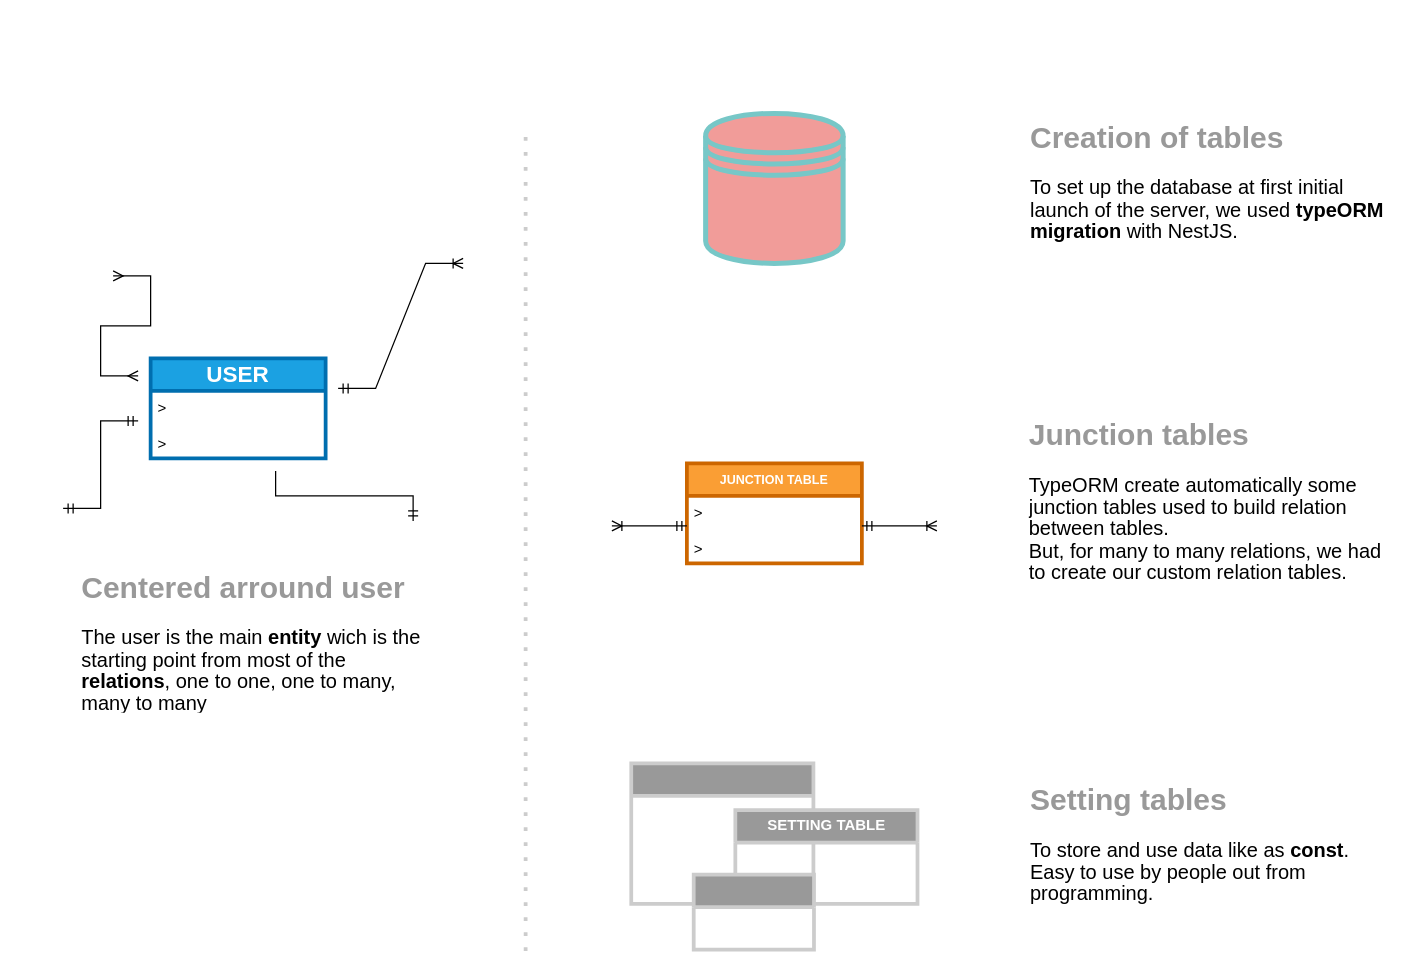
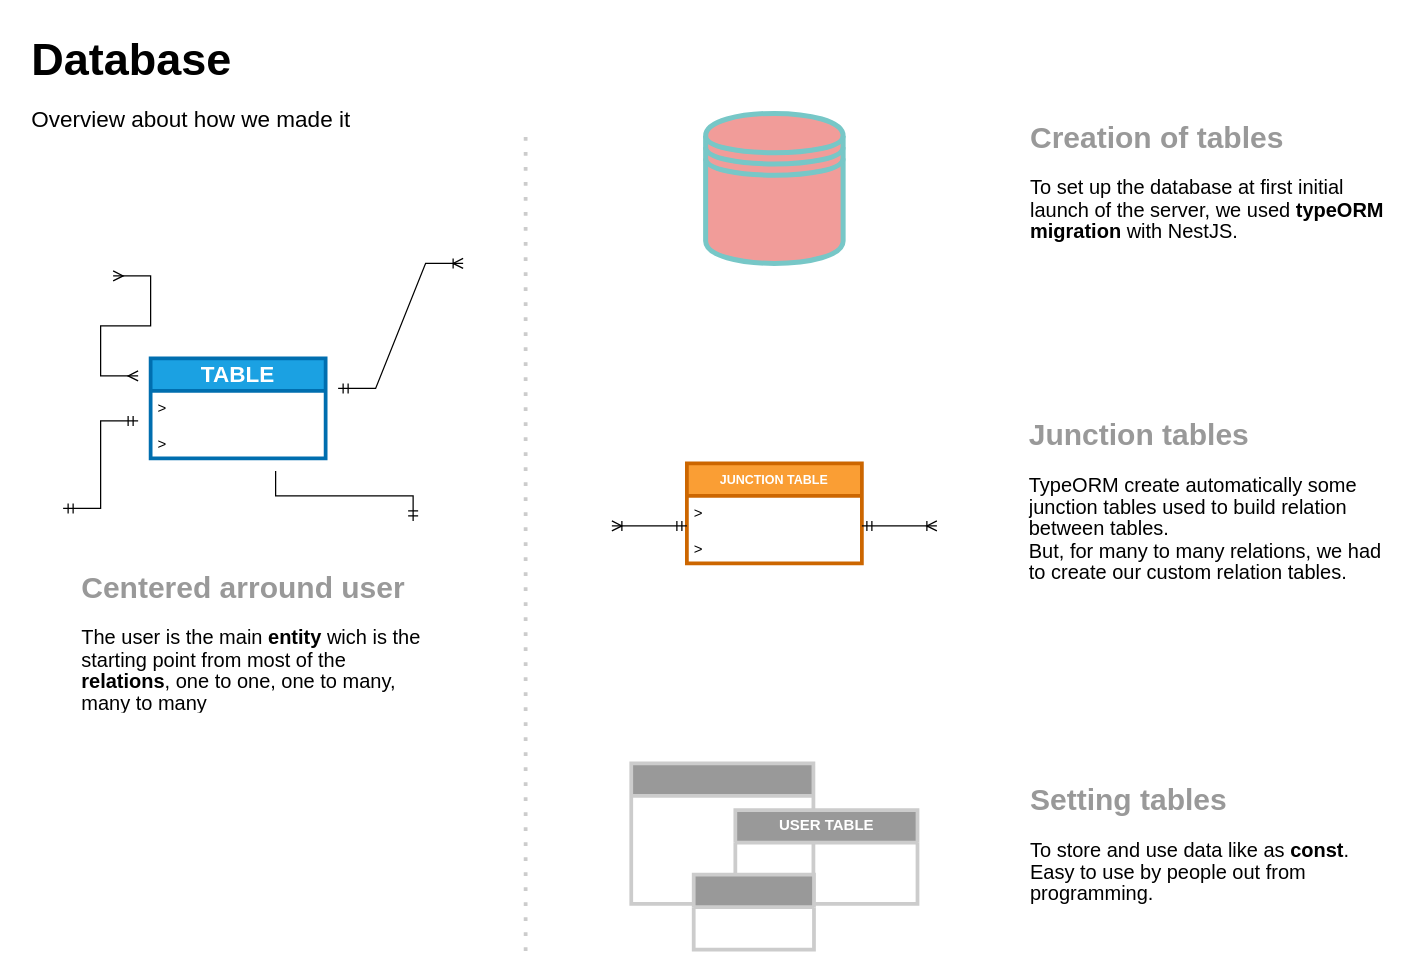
node "DatabaseOverview about how we made it": added
node "USER": label "USER" -> "TABLE"
node "SETTING TABLE": label "SETTING TABLE" -> "USER TABLE"
